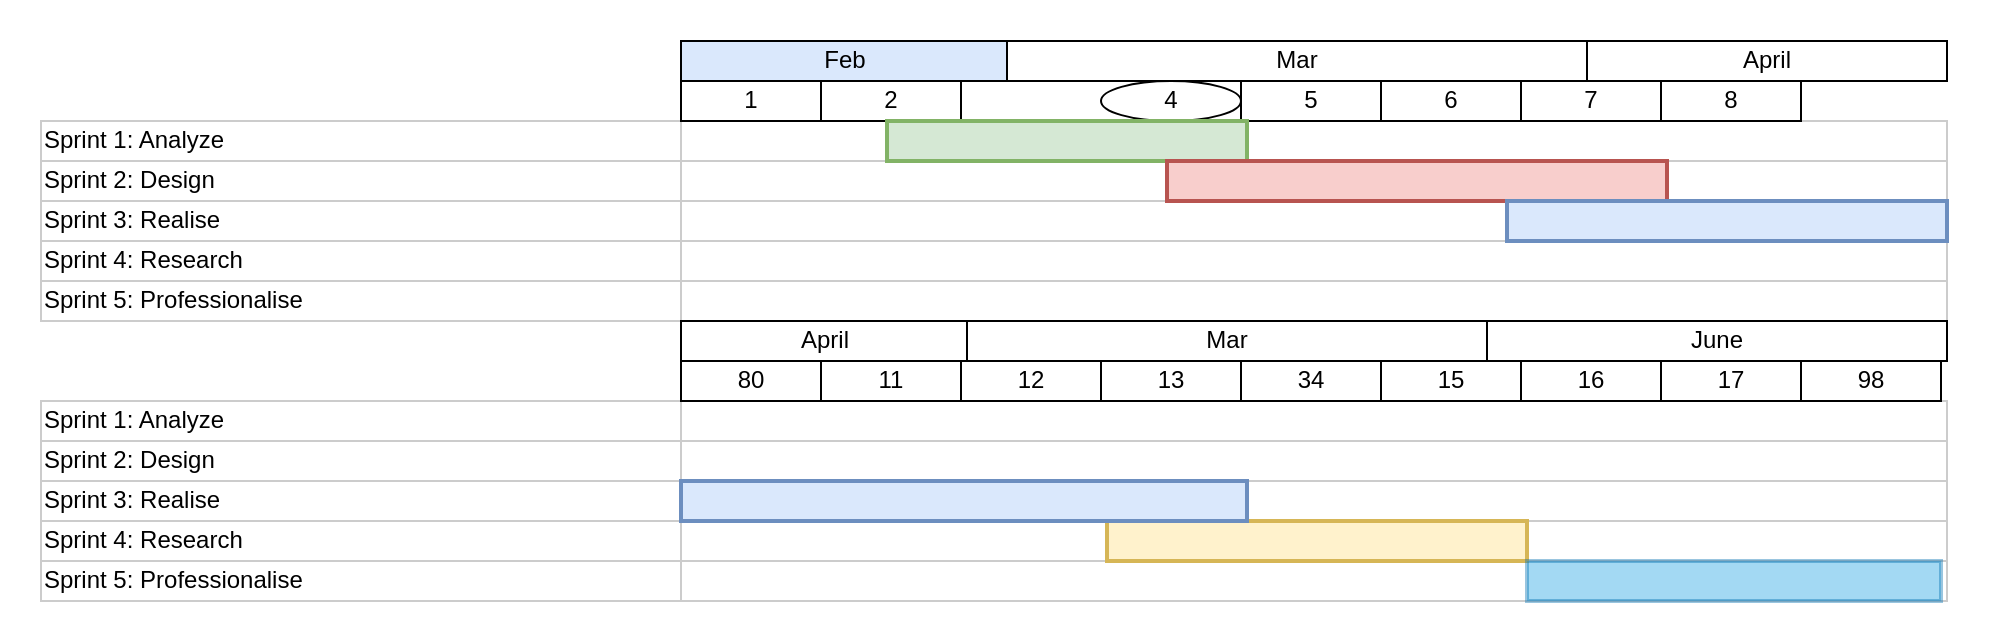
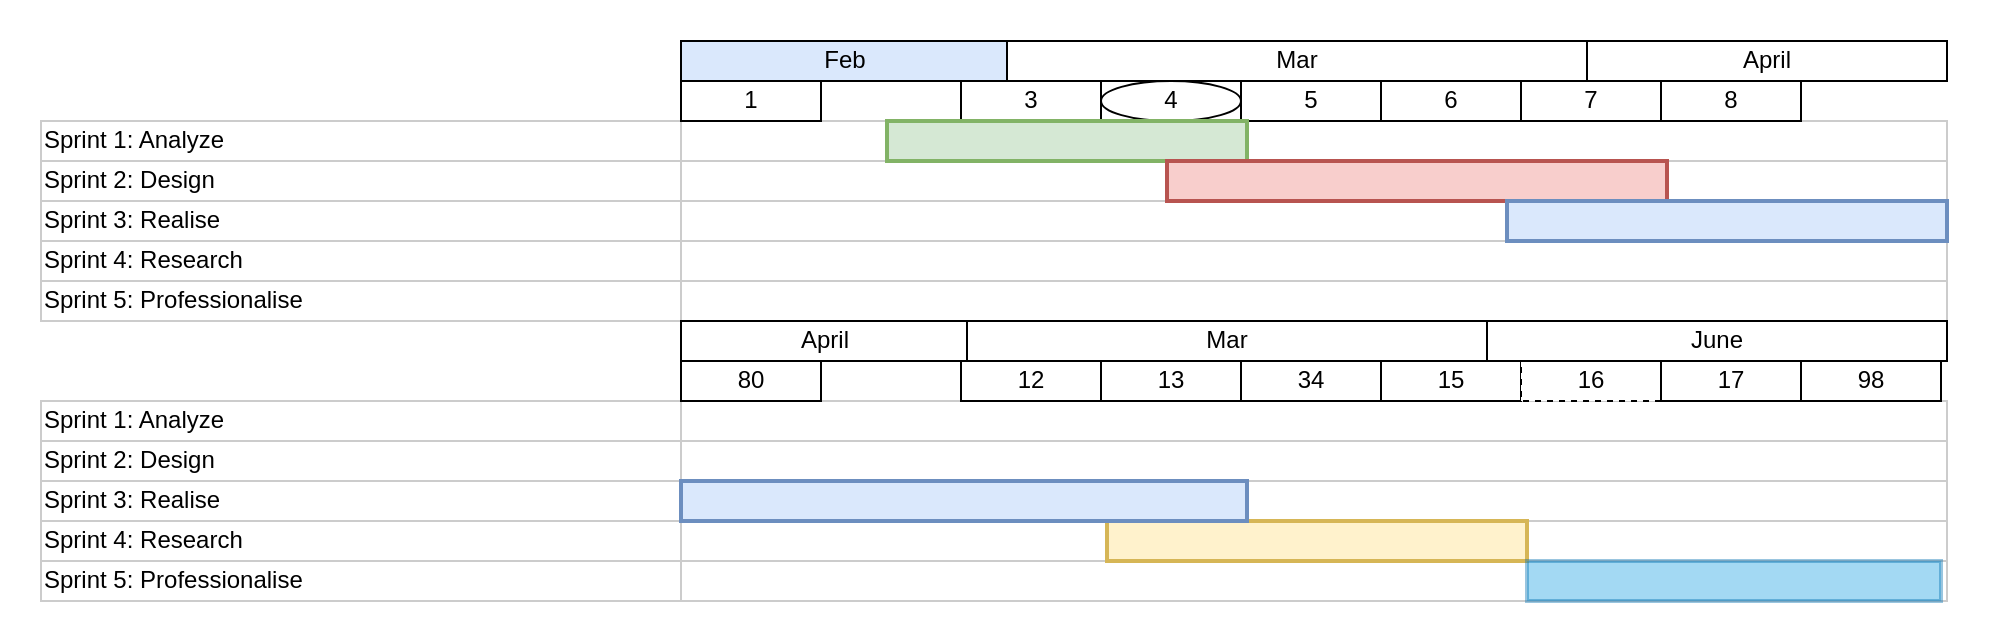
node "2": removed
node "3": added
node "11": removed
node "16": style solid -> dashed
